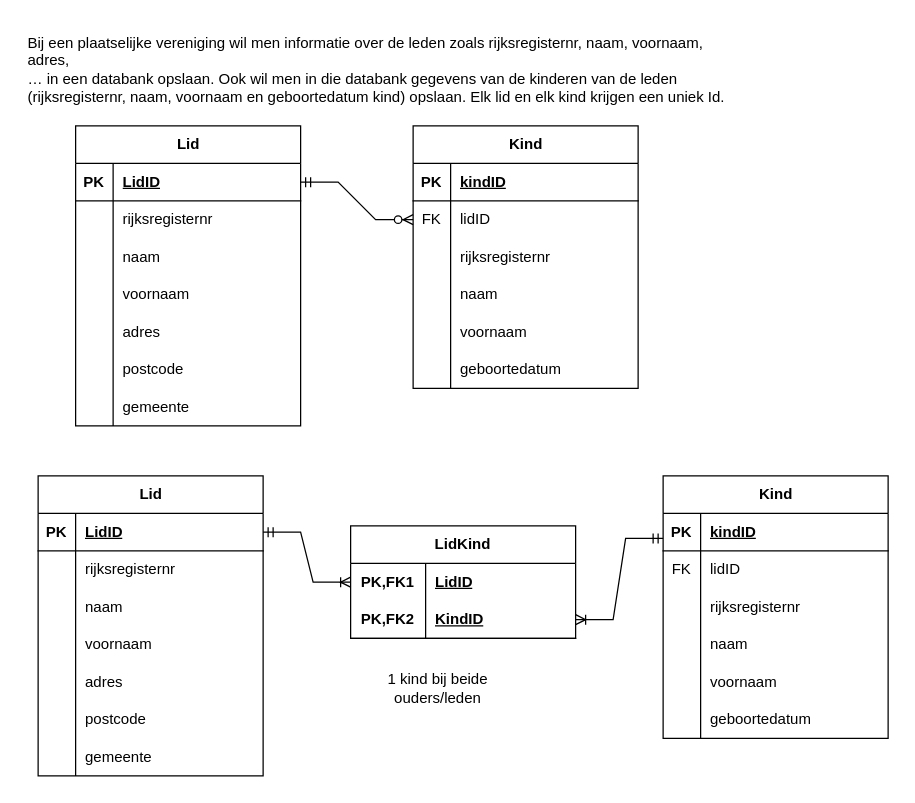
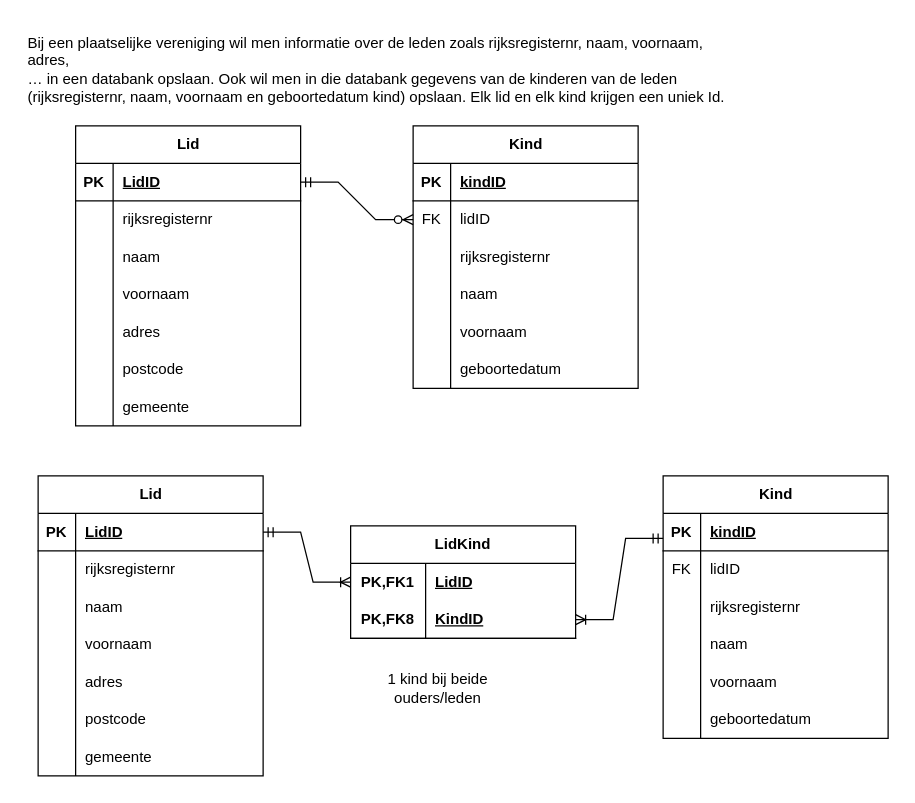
node "PK,FK2": label "PK,FK2" -> "PK,FK8"
